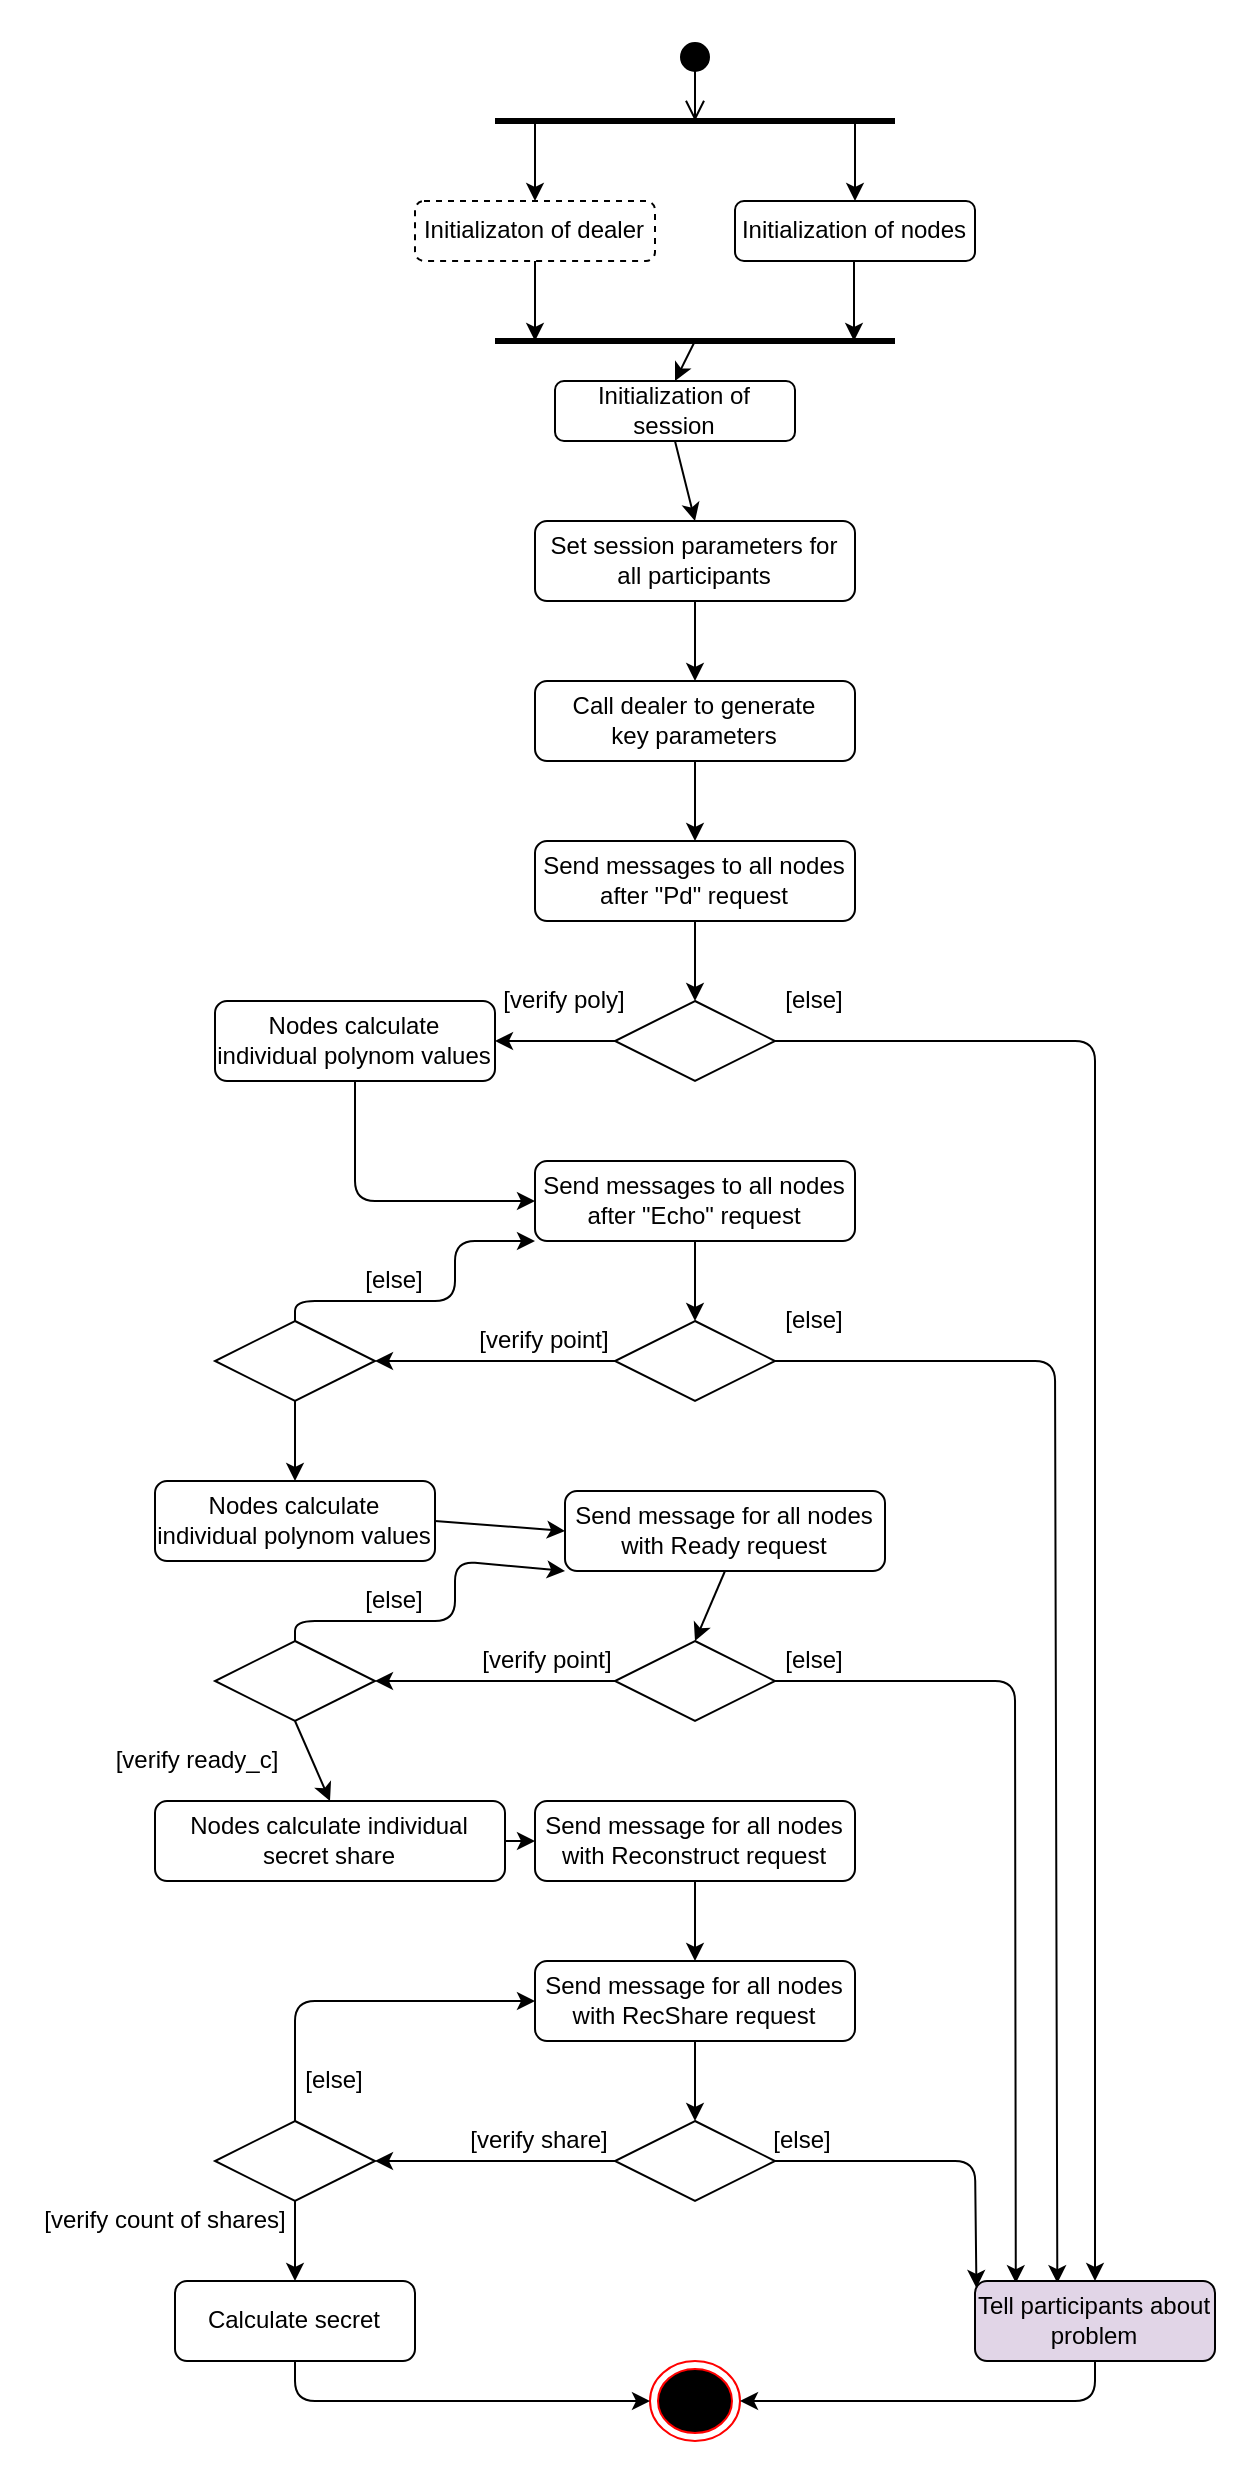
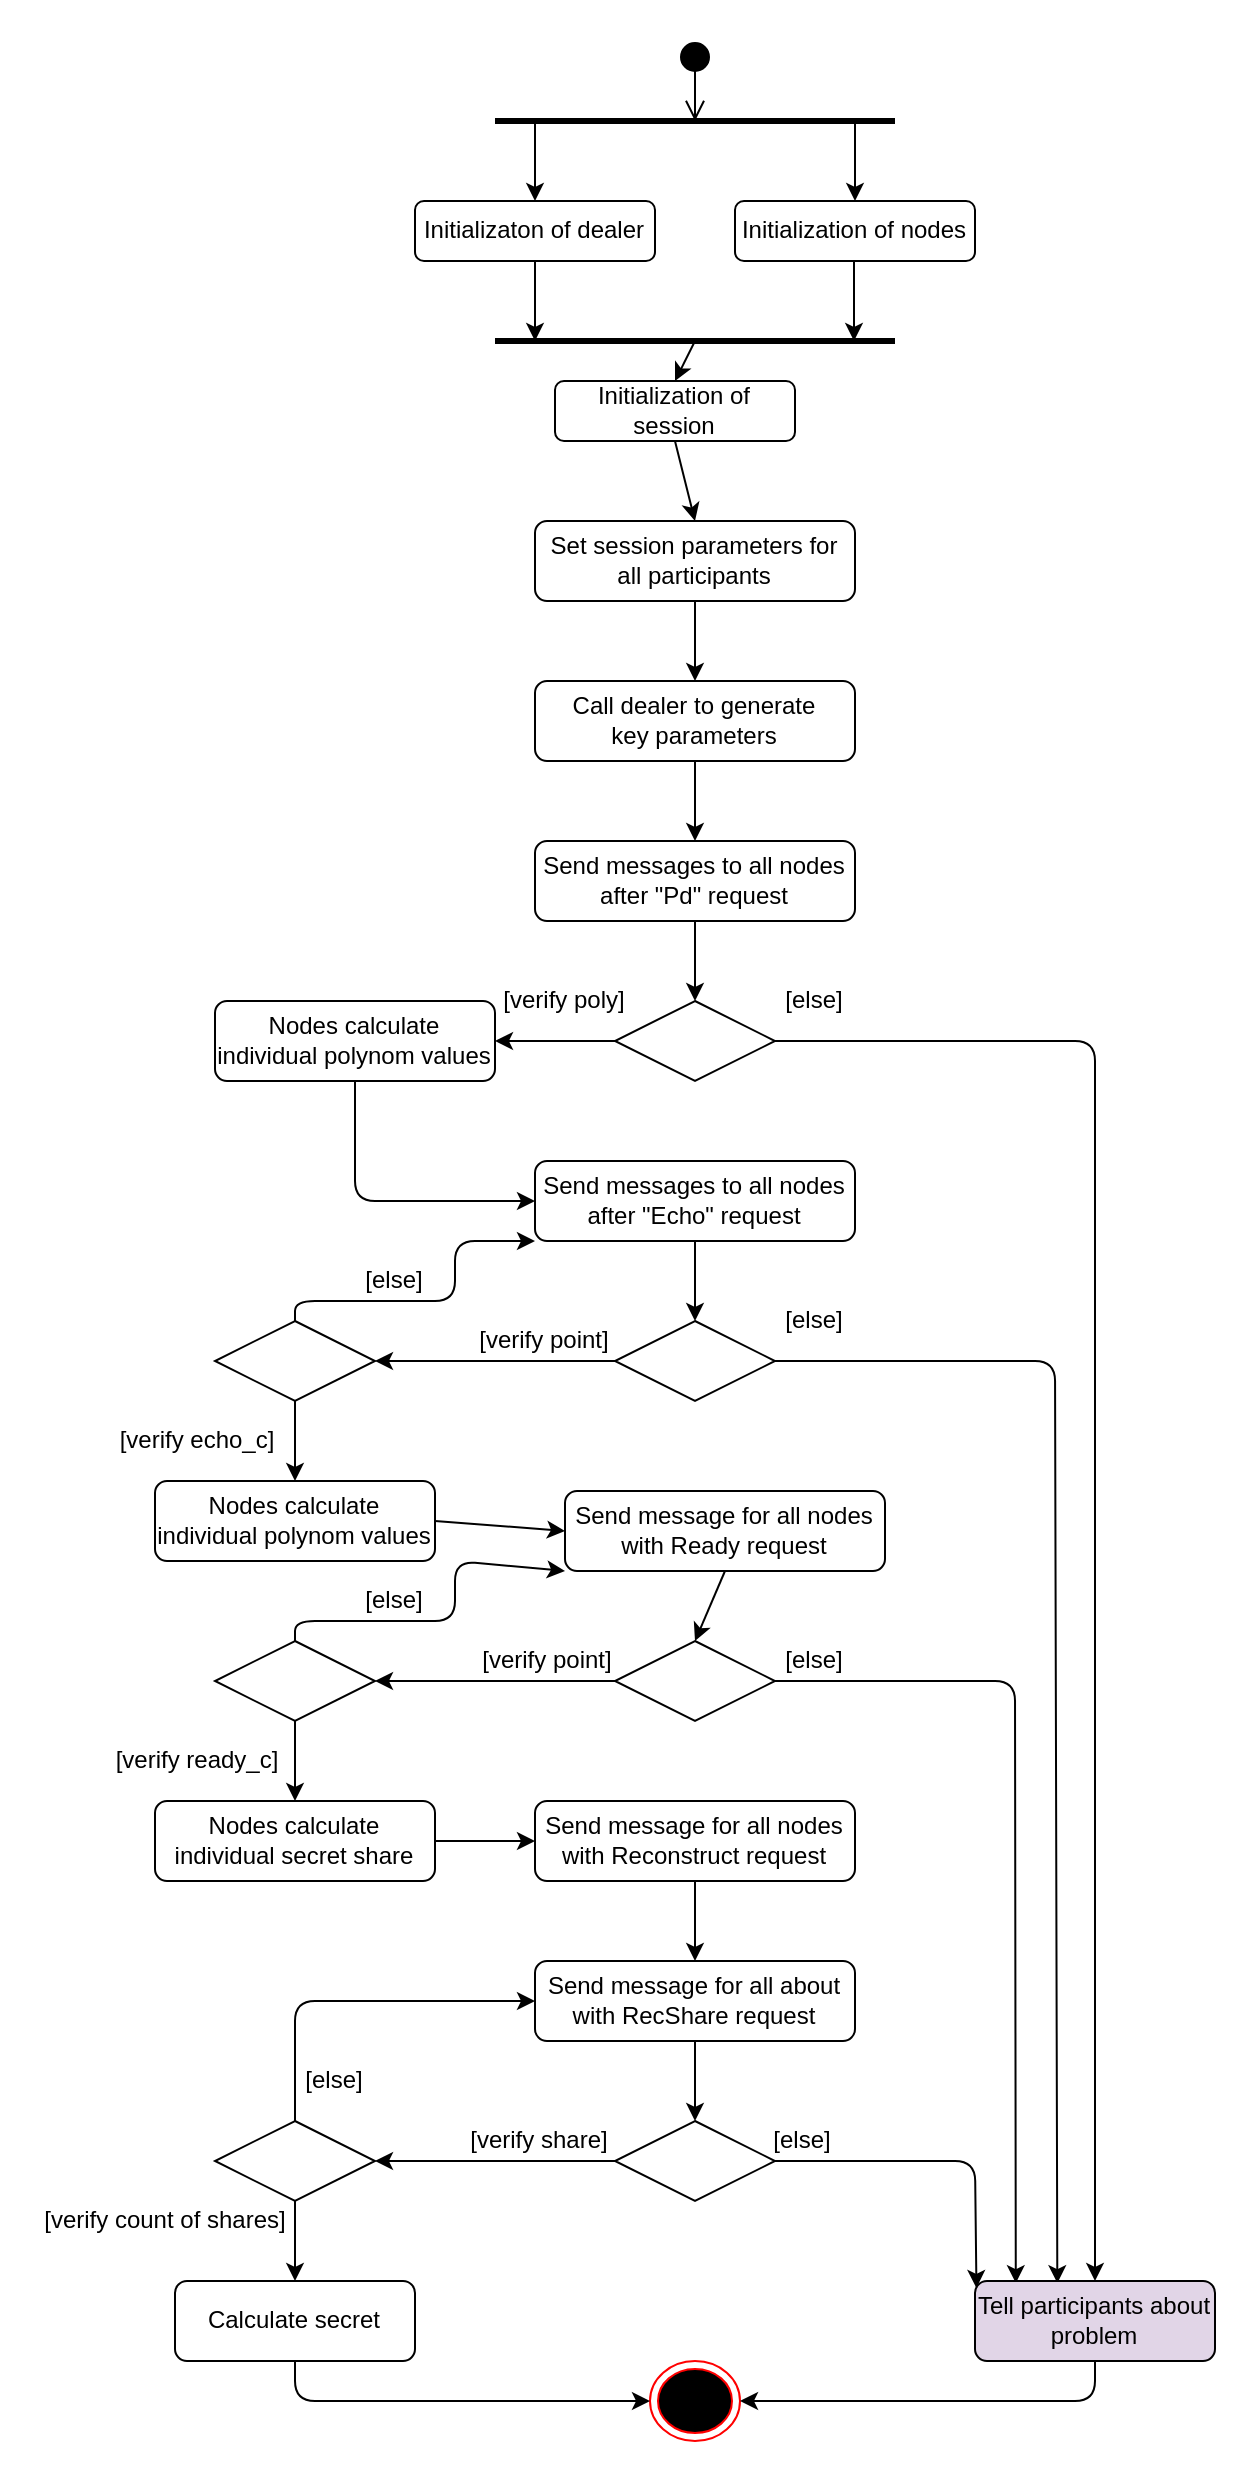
node "Initializaton of dealer": style dashed -> solid
node "[verify echo_c]": added
node "Nodes calculate individual secret share": size 350x80 -> 280x80
node "Send message for all nodes with RecShare request": label "Send message for all nodes with RecShare request" -> "Send message for all about with RecShare request"
